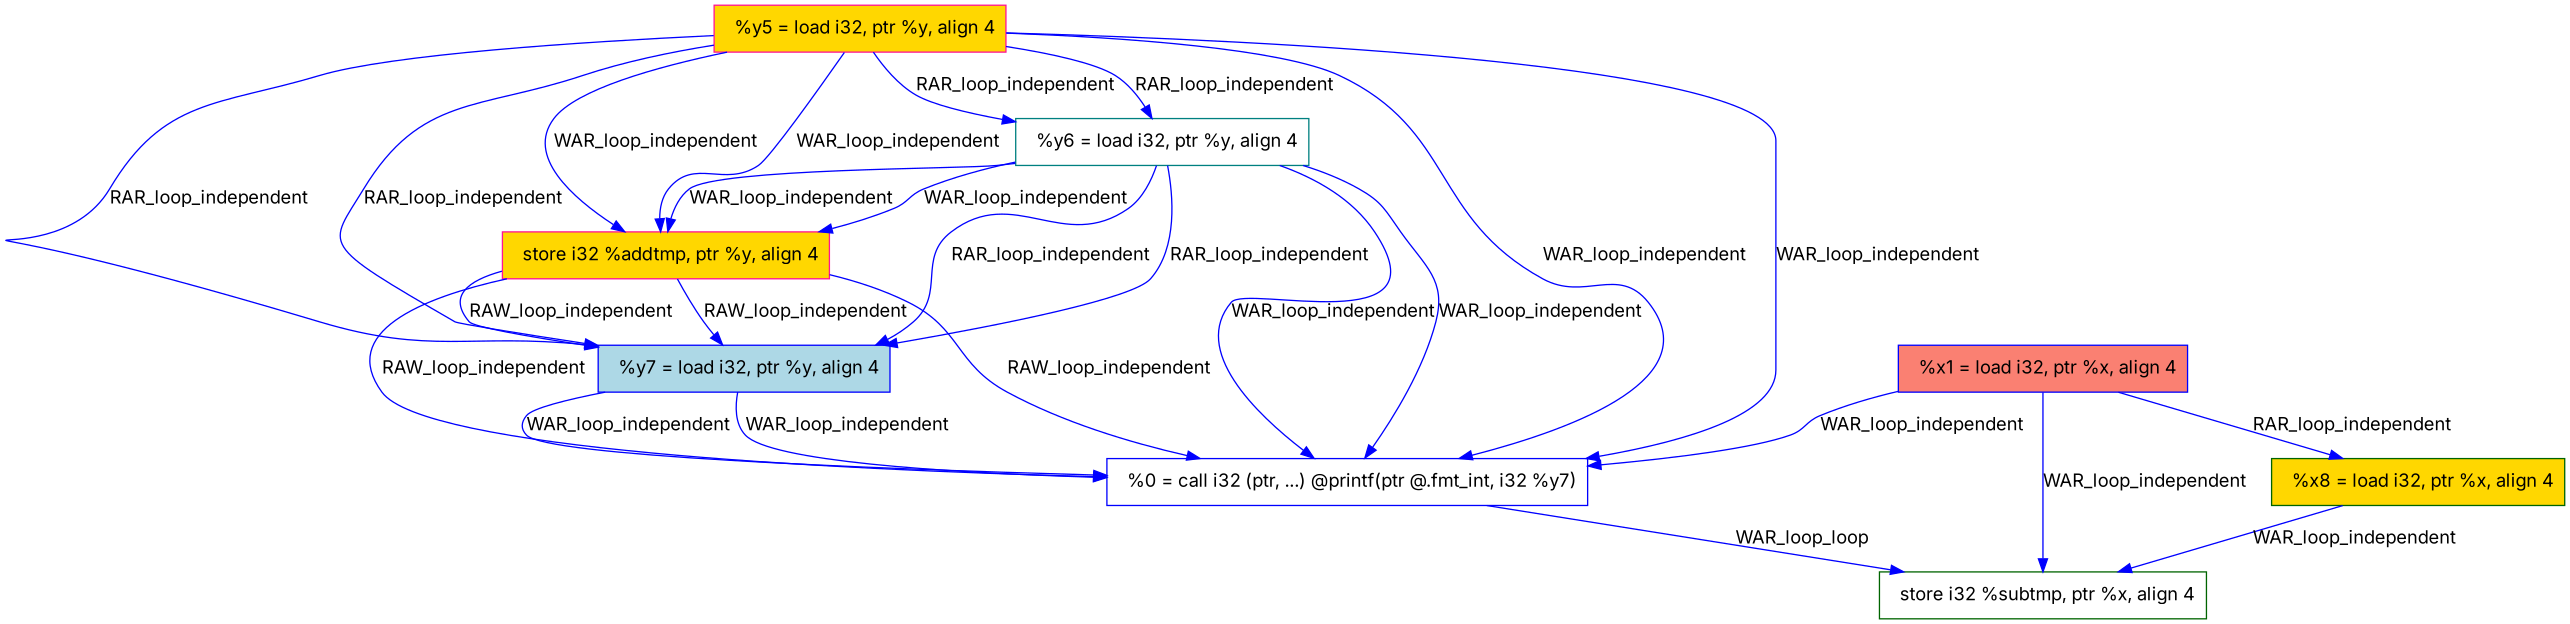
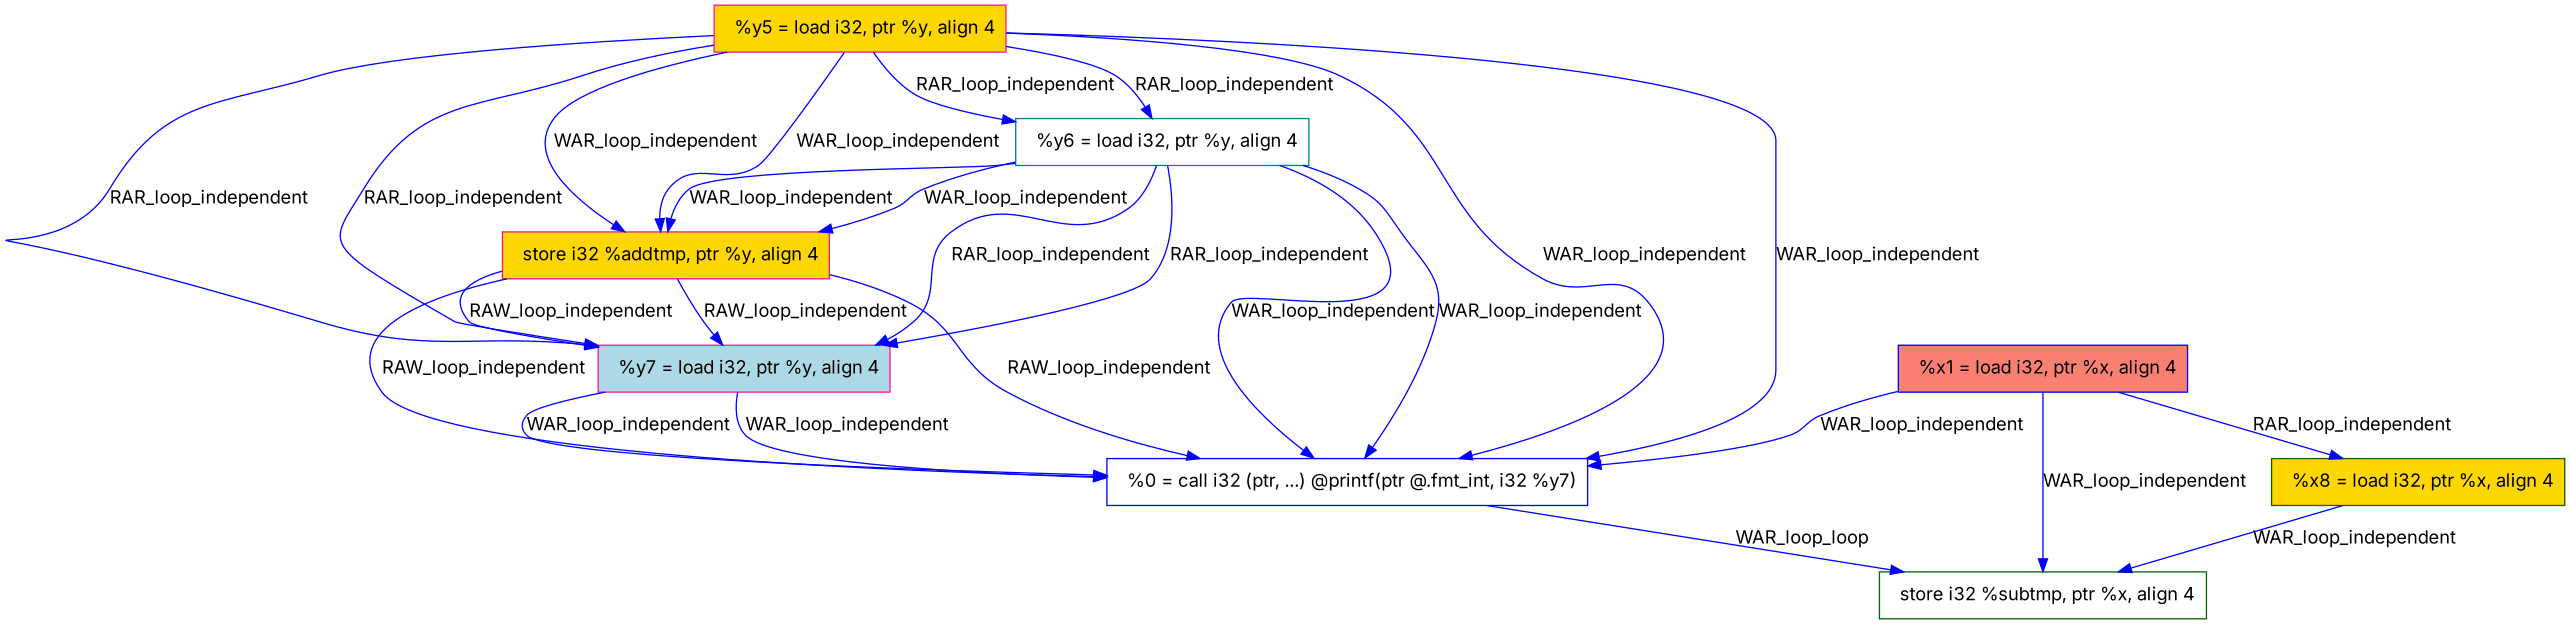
node "%y7 = load i32, ptr %y, align 4": color blue -> deeppink
